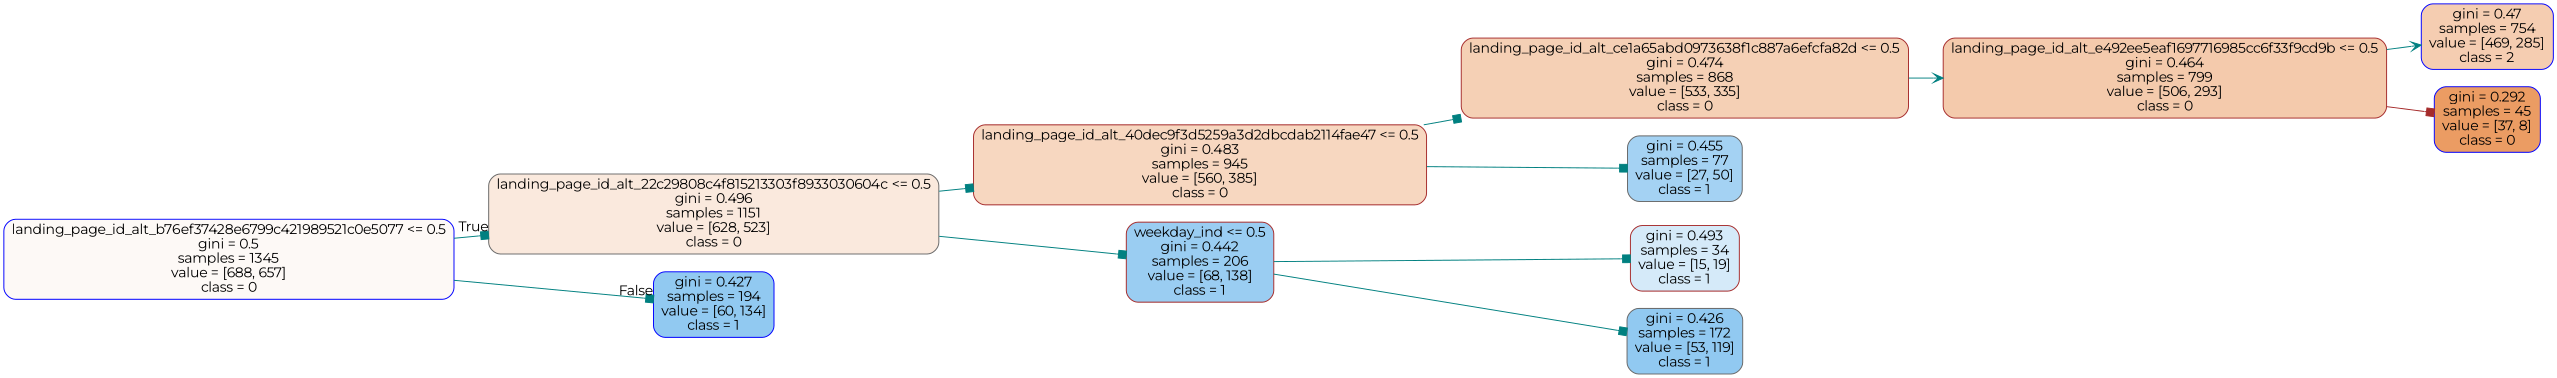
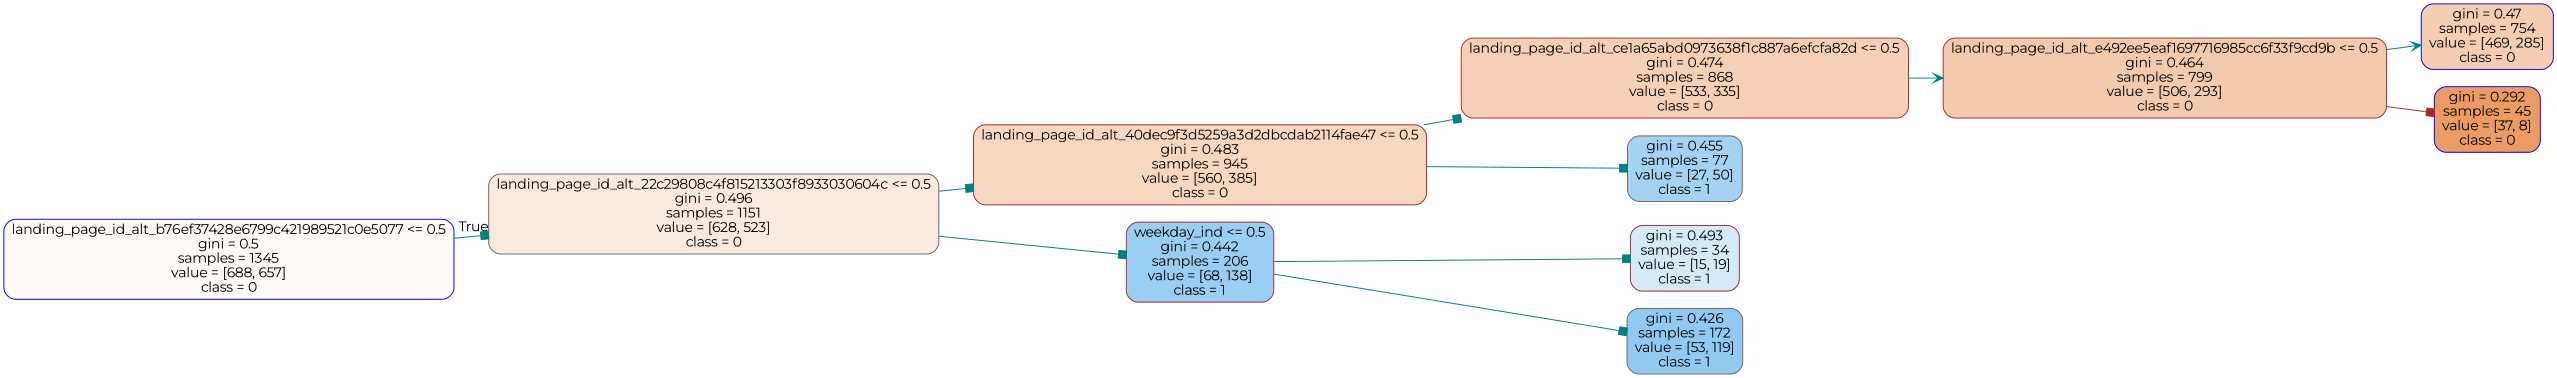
node "gini = 0.47 samples = 754 value = [469, 285] class = 2": label "gini = 0.47 samples = 754 value = [469, 285] class = 2" -> "gini = 0.47 samples = 754 value = [469, 285] class = 0"
node "gini = 0.427 samples = 194 value = [60, 134] class = 1": removed
